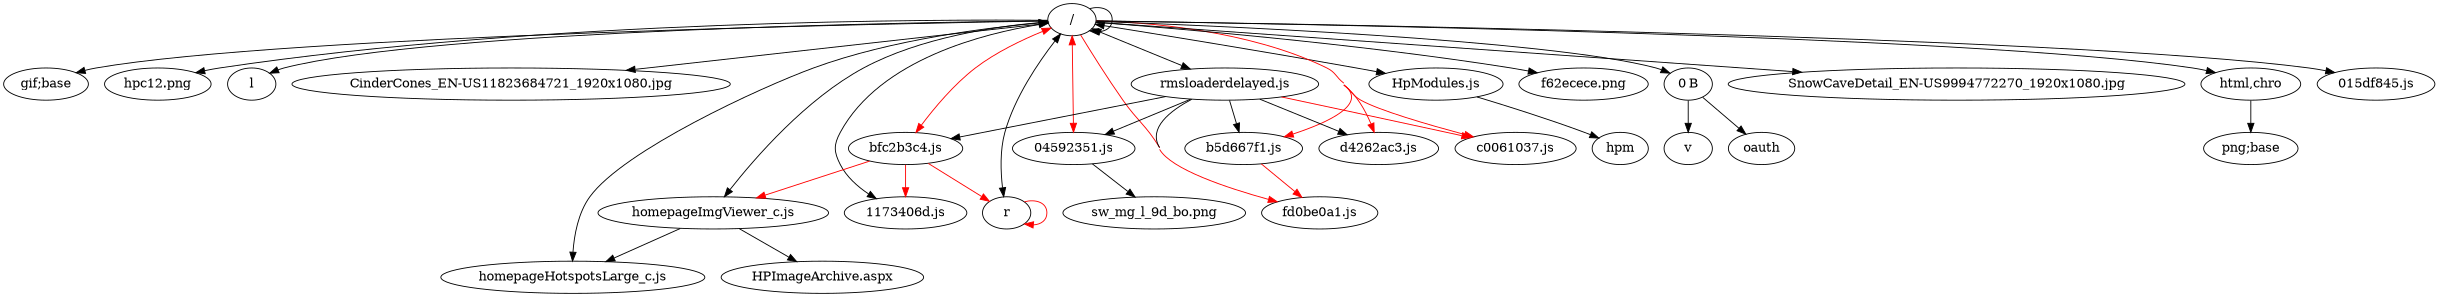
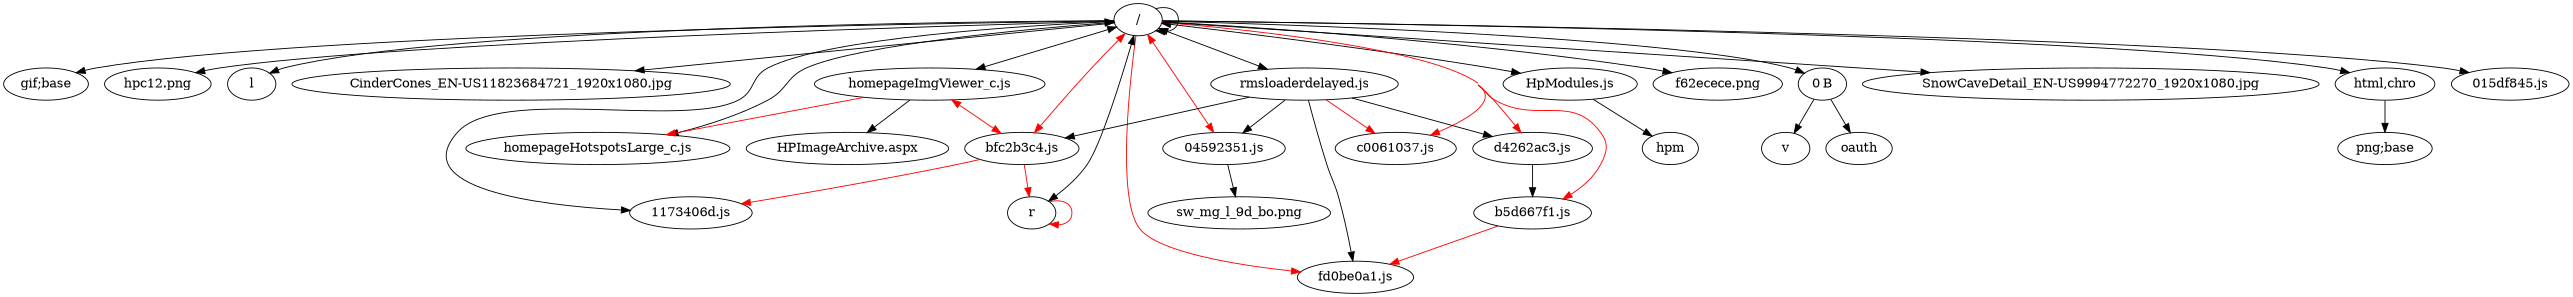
edge "rmsloaderdelayed.js" -> "b5d667f1.js": now "d4262ac3.js" -> "b5d667f1.js"
edge "homepageImgViewer_c.js" -> "bfc2b3c4.js": added
edge "homepageImgViewer_c.js" -> "homepageHotspotsLarge_c.js": color black -> red
